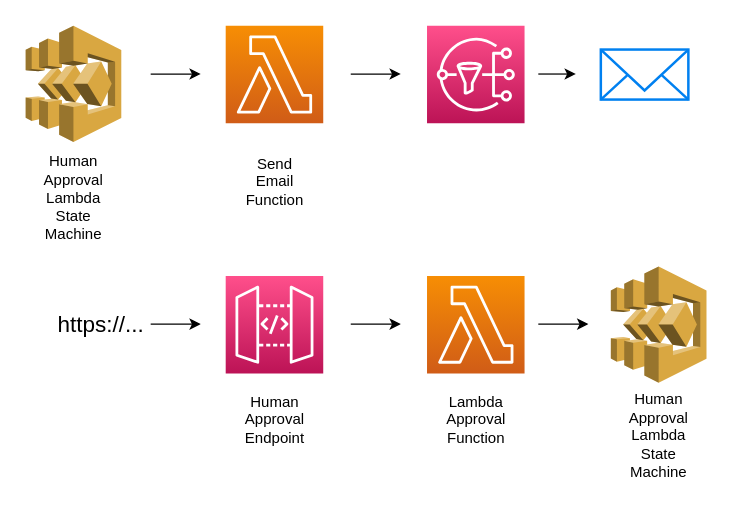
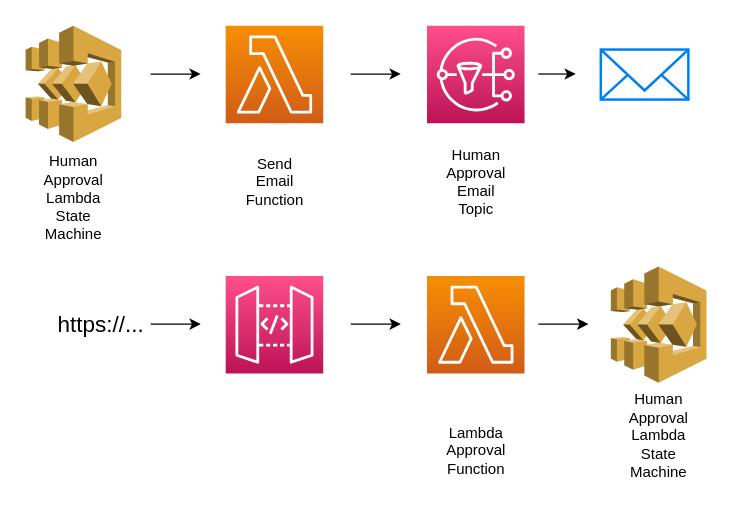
node "Human Approval Email Topic": added
node "Human Approval Endpoint": removed
node "Lambda Approval Function": moved (476, 419) -> (476, 451)
